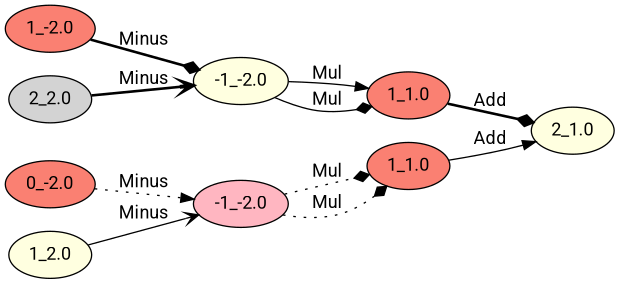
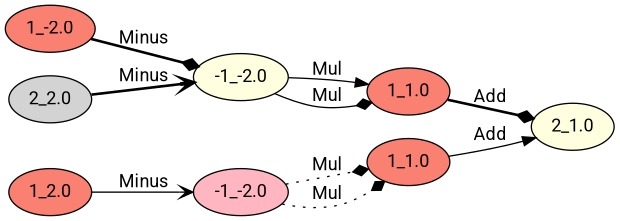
node "0_-2.0": removed
node "1_2.0": fillcolor lightyellow -> salmon
